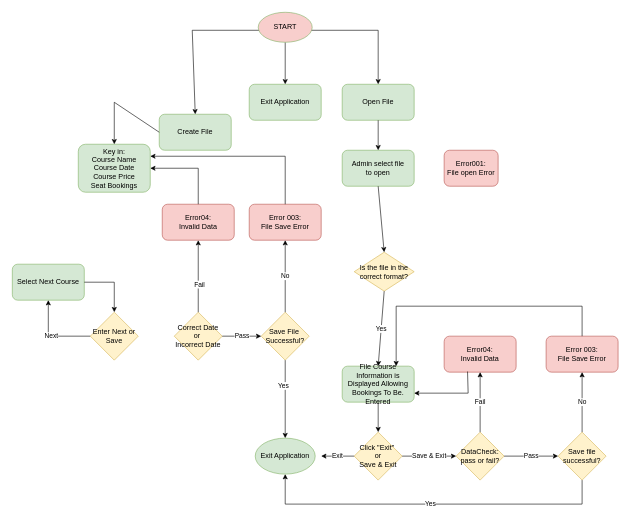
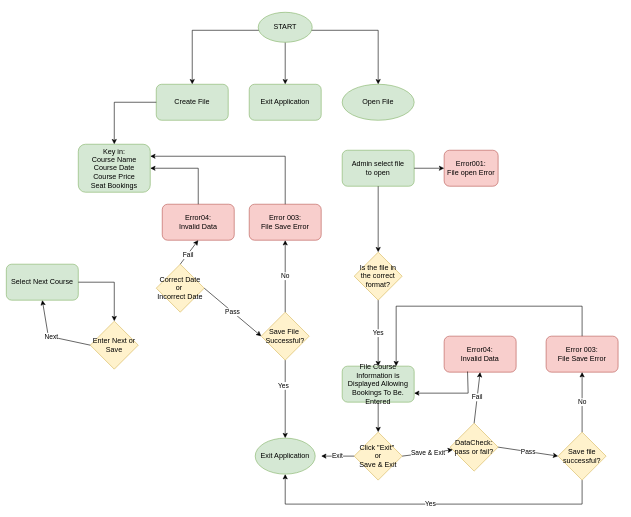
node "START": fillcolor #f8cecc -> #d5e8d4
node "Open File": shape rounded rectangle -> ellipse
node "Create File": moved (195, 132) -> (192, 102)
edge "Open File" -> "Admin select file to open": removed
edge "Admin select file to open" -> "Error001: File open Error": added
node "Is the file in the correct format?": size 60x39 -> 48x48
node "Select Next Course": moved (48, 282) -> (42, 282)
node "Enter Next or Save": moved (114, 336) -> (114, 345)
node "Correct Date or Incorrect Date": moved (198, 336) -> (180, 288)
node "DataCheck: pass or fail?": moved (480, 456) -> (474, 447)
